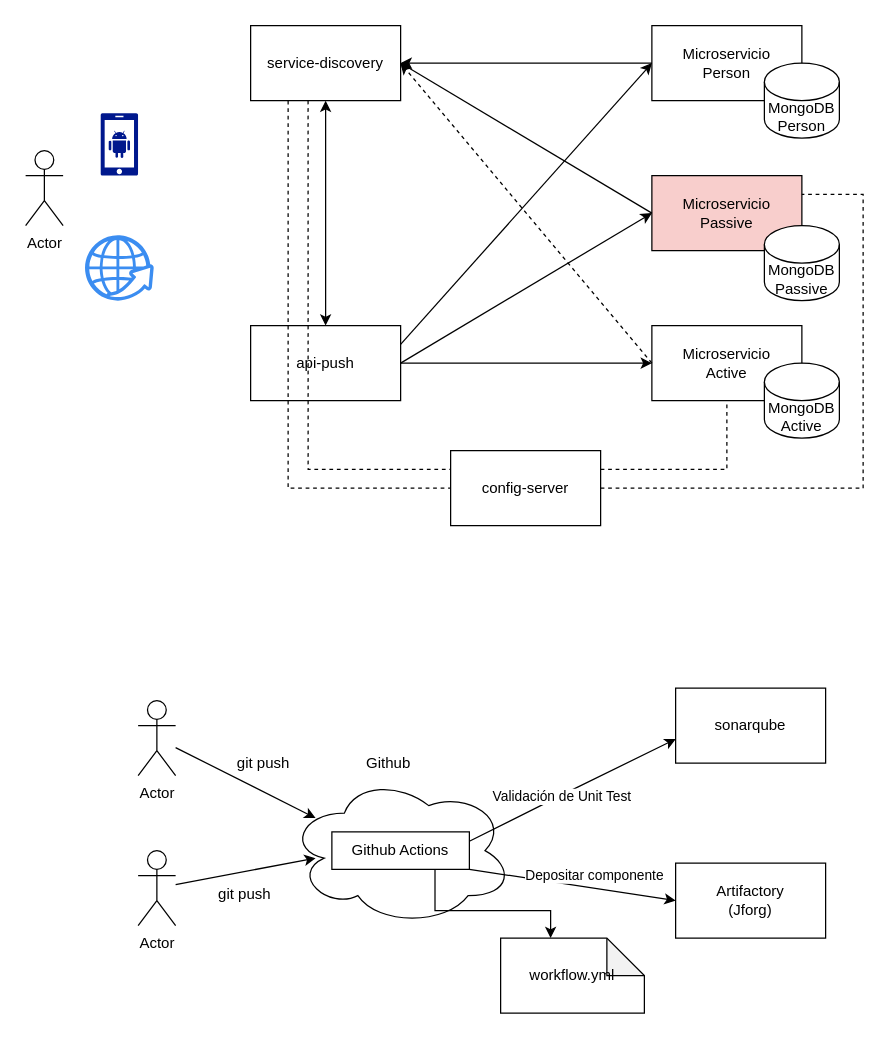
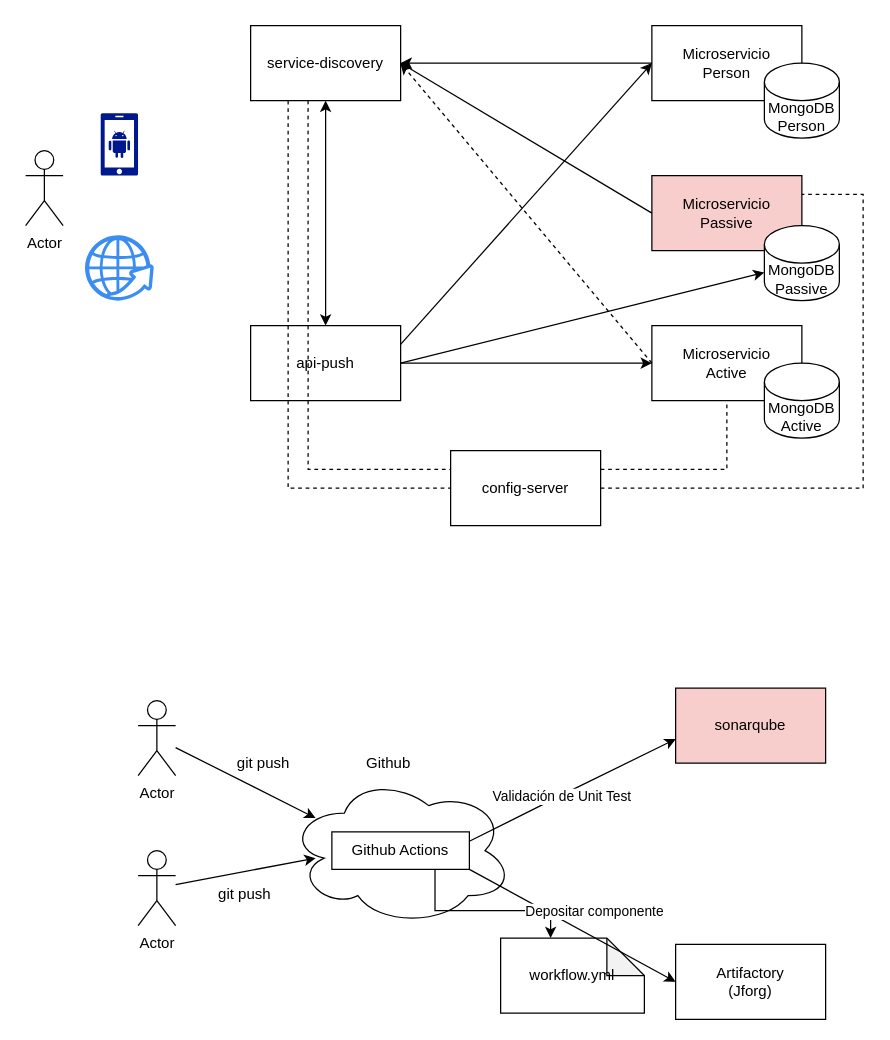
edge "api-push" -> "Microservicio Passive": now "api-push" -> "MongoDB Passive"
node "sonarqube": fillcolor #ffffff -> #f8cecc
node "Artifactory (Jforg)": moved (751, 901) -> (751, 982)
